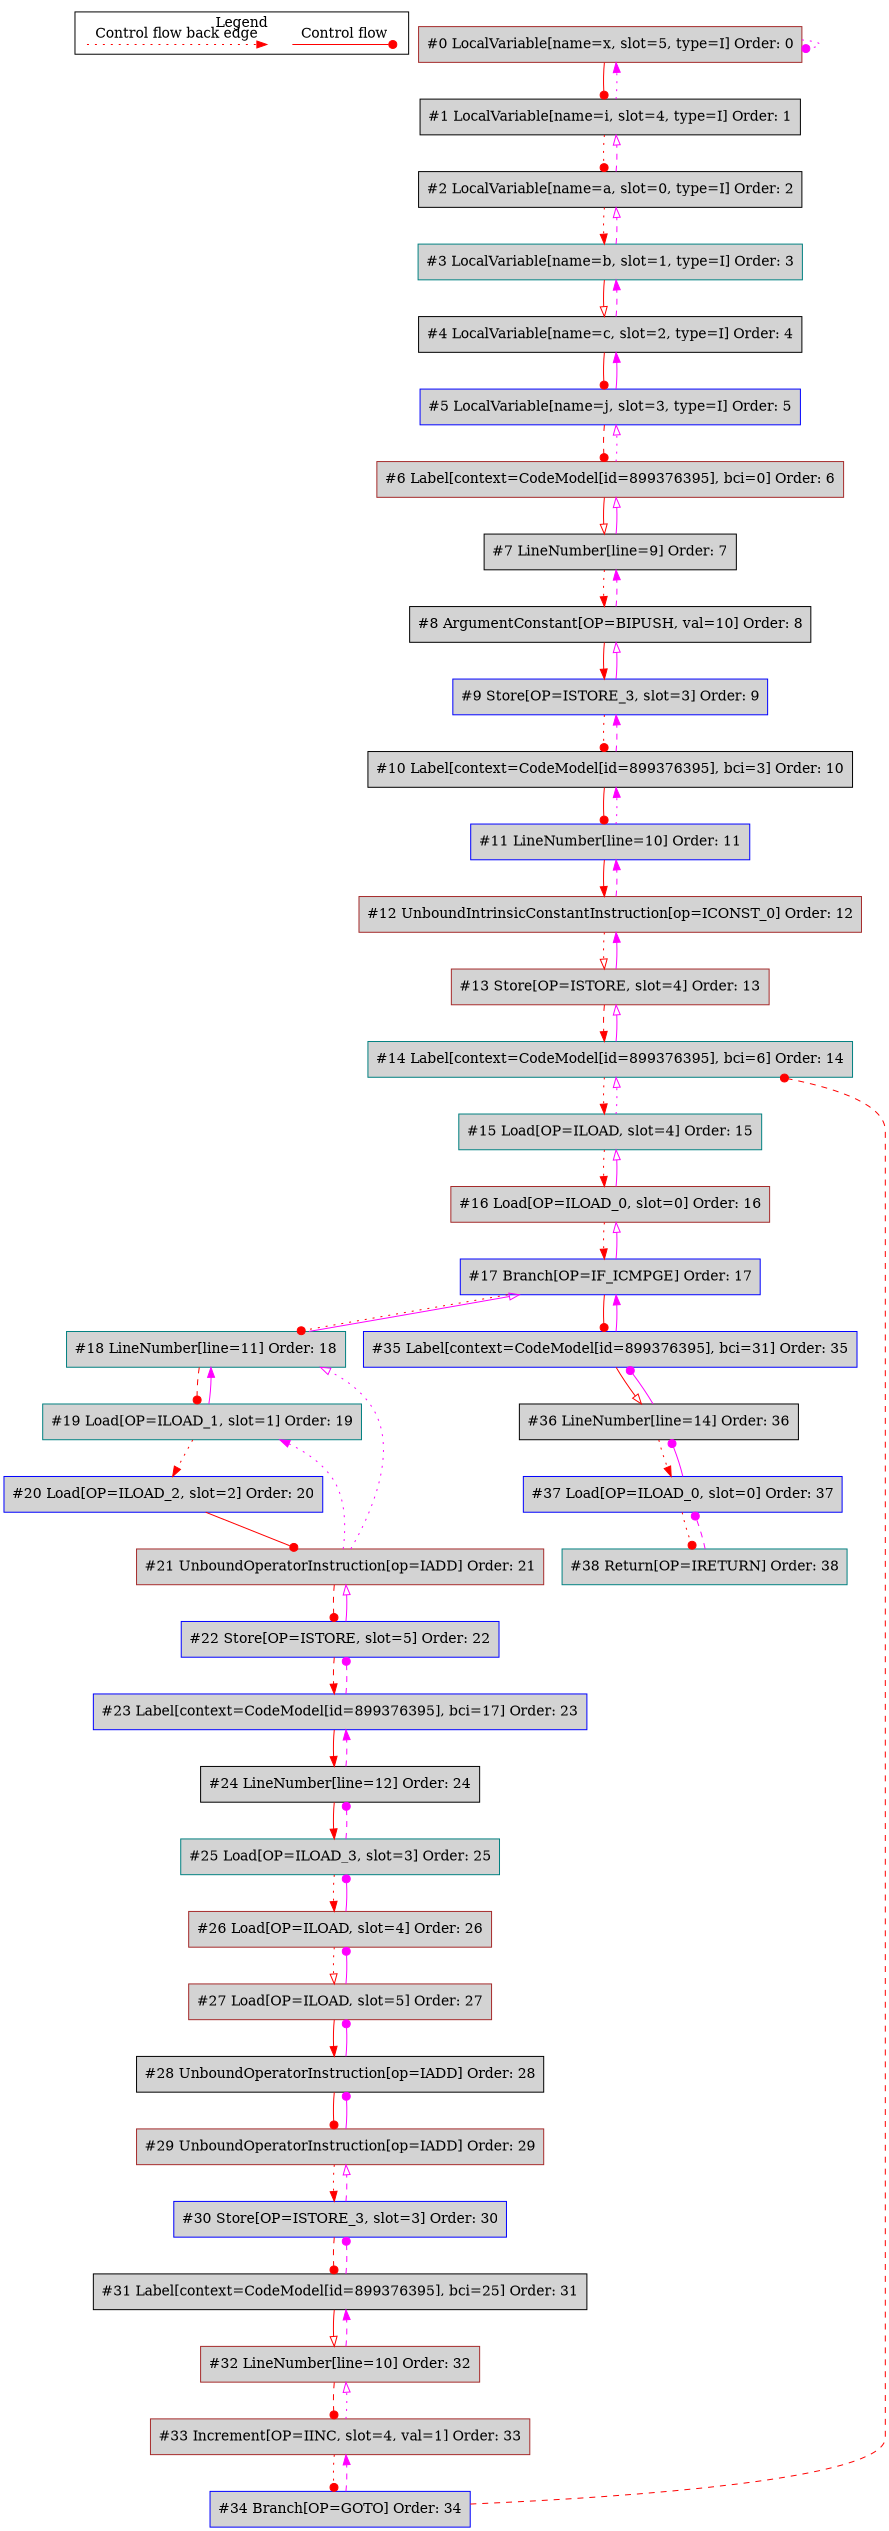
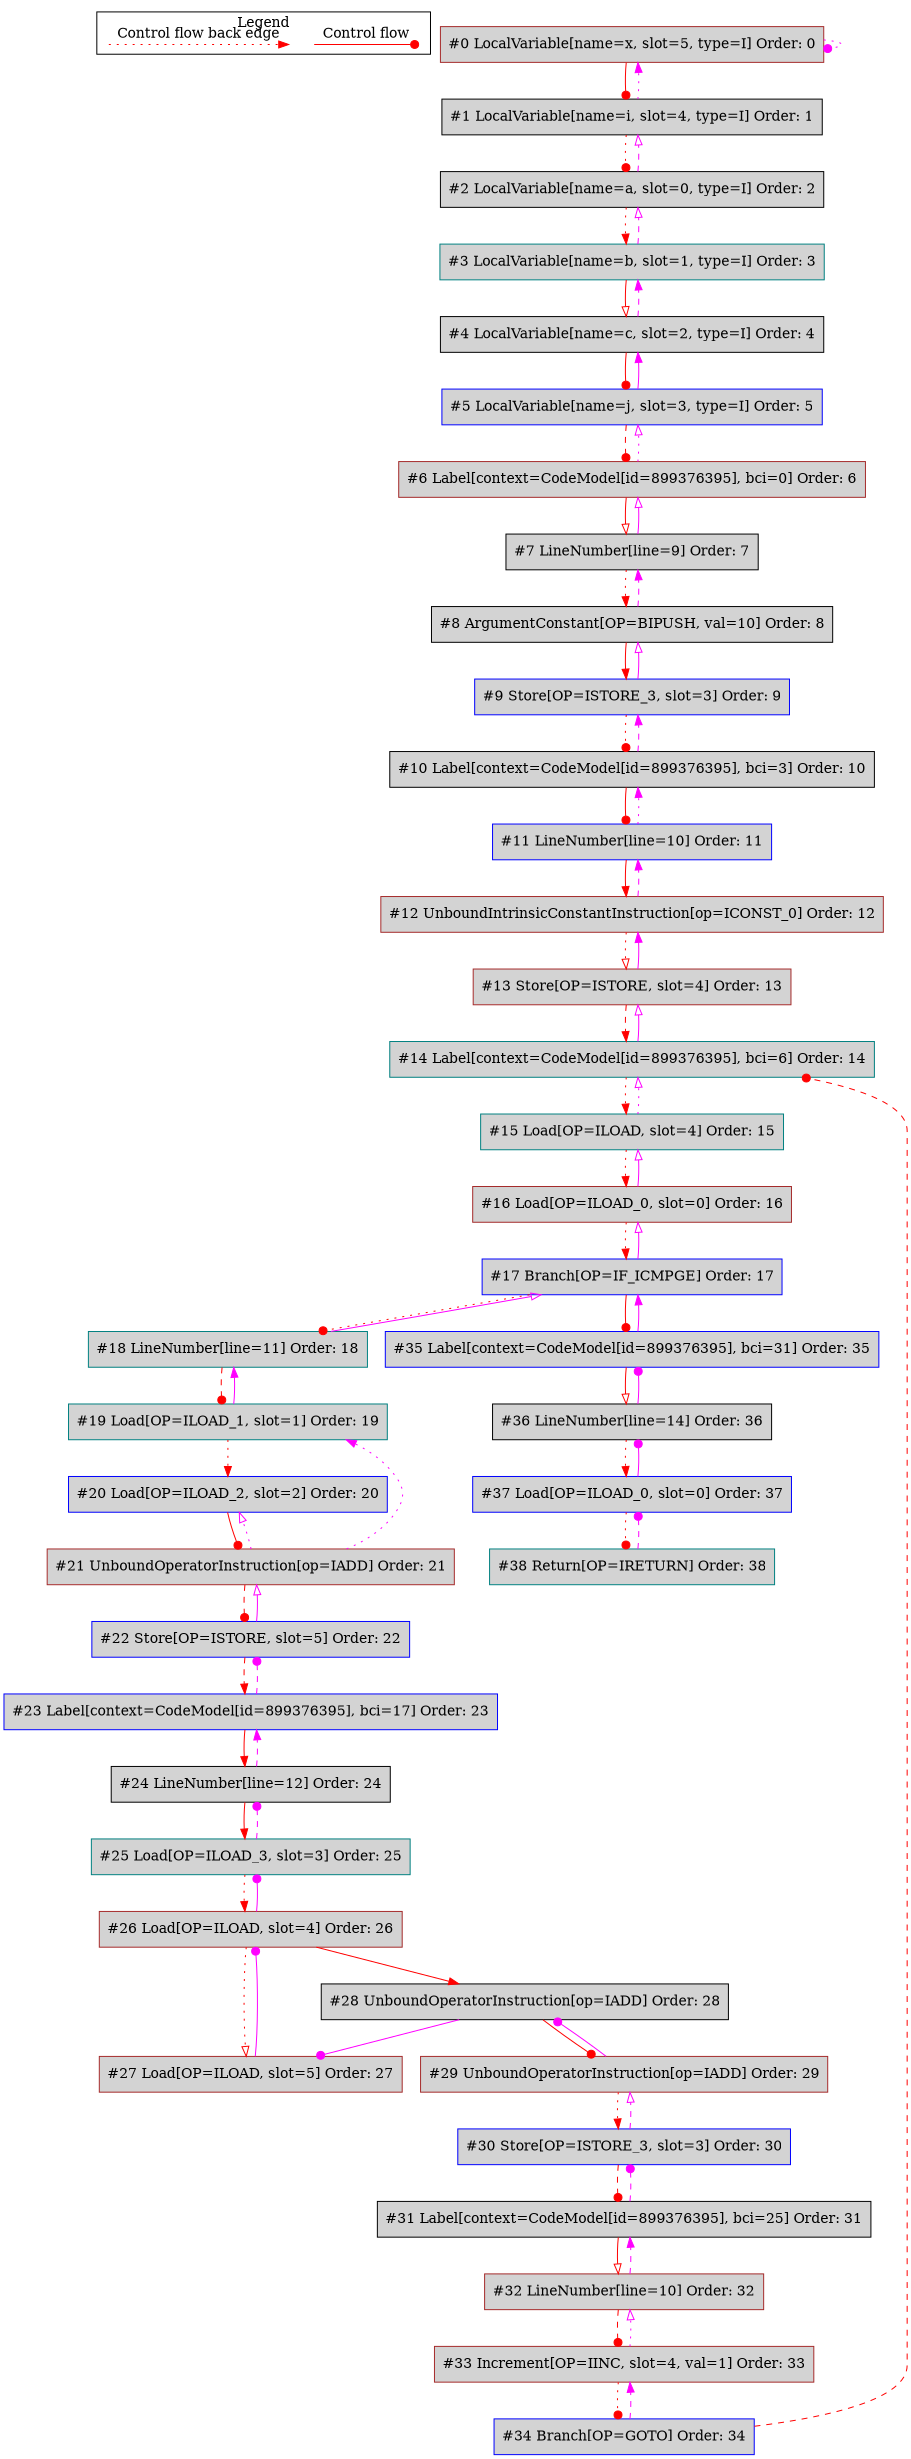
edge "#21 UnboundOperatorInstruction[op=IADD] Order: 21" -> "#18 LineNumber[line=11] Order: 18": now "#21 UnboundOperatorInstruction[op=IADD] Order: 21" -> "#20 Load[OP=ILOAD_2, slot=2] Order: 20"
edge "#27 Load[OP=ILOAD, slot=5] Order: 27" -> "#28 UnboundOperatorInstruction[op=IADD] Order: 28": now "#26 Load[OP=ILOAD, slot=4] Order: 26" -> "#28 UnboundOperatorInstruction[op=IADD] Order: 28"
